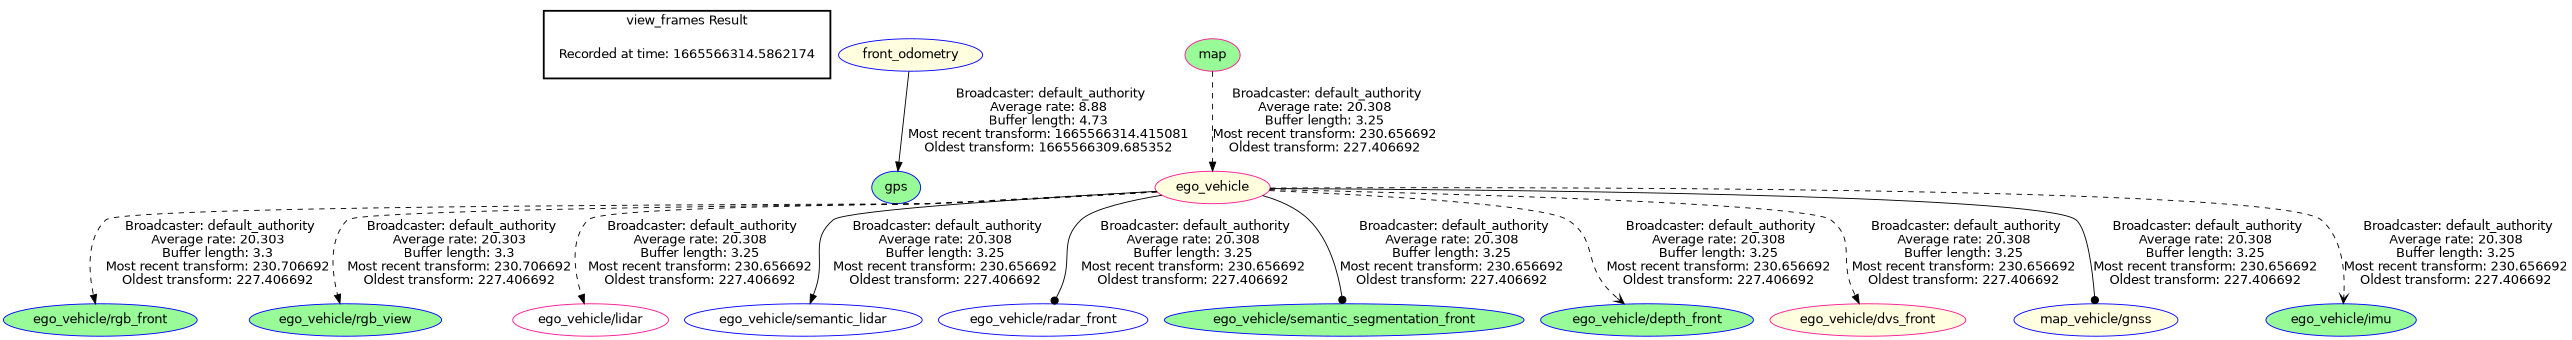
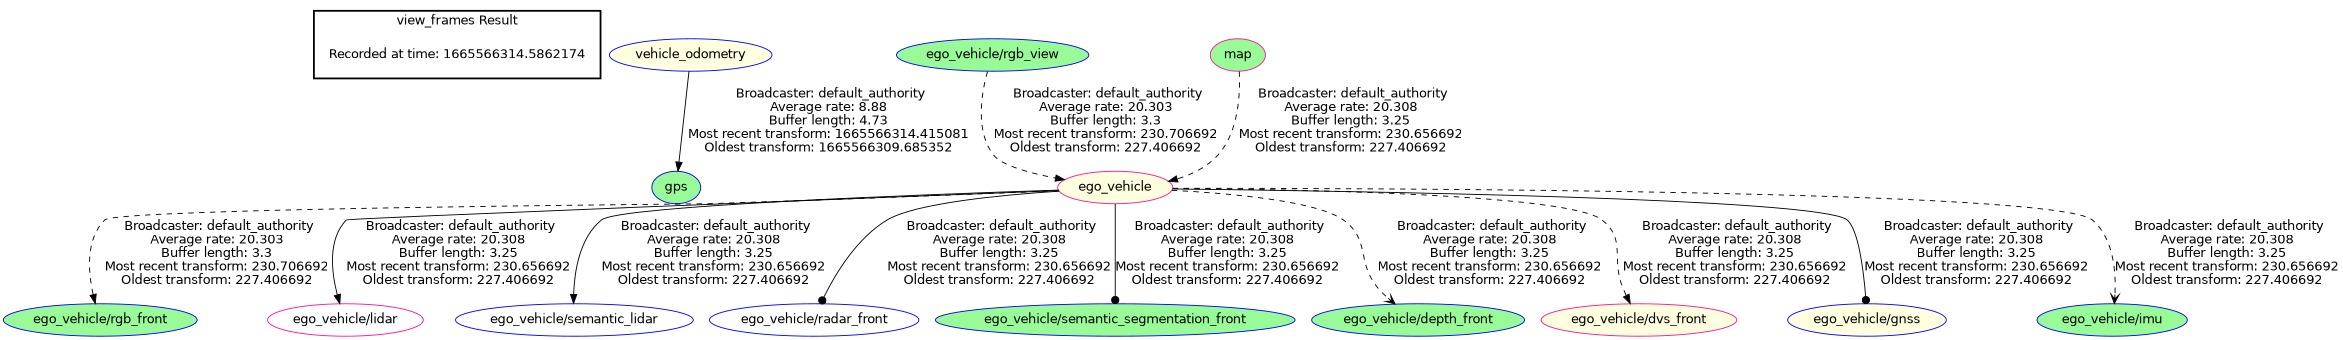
node "front_odometry": label "front_odometry" -> "vehicle_odometry"
edge "ego_vehicle" -> "ego_vehicle/lidar": style dashed -> solid
edge "ego_vehicle" -> "ego_vehicle/rgb_view": reversed
node "map_vehicle/gnss": label "map_vehicle/gnss" -> "ego_vehicle/gnss"
